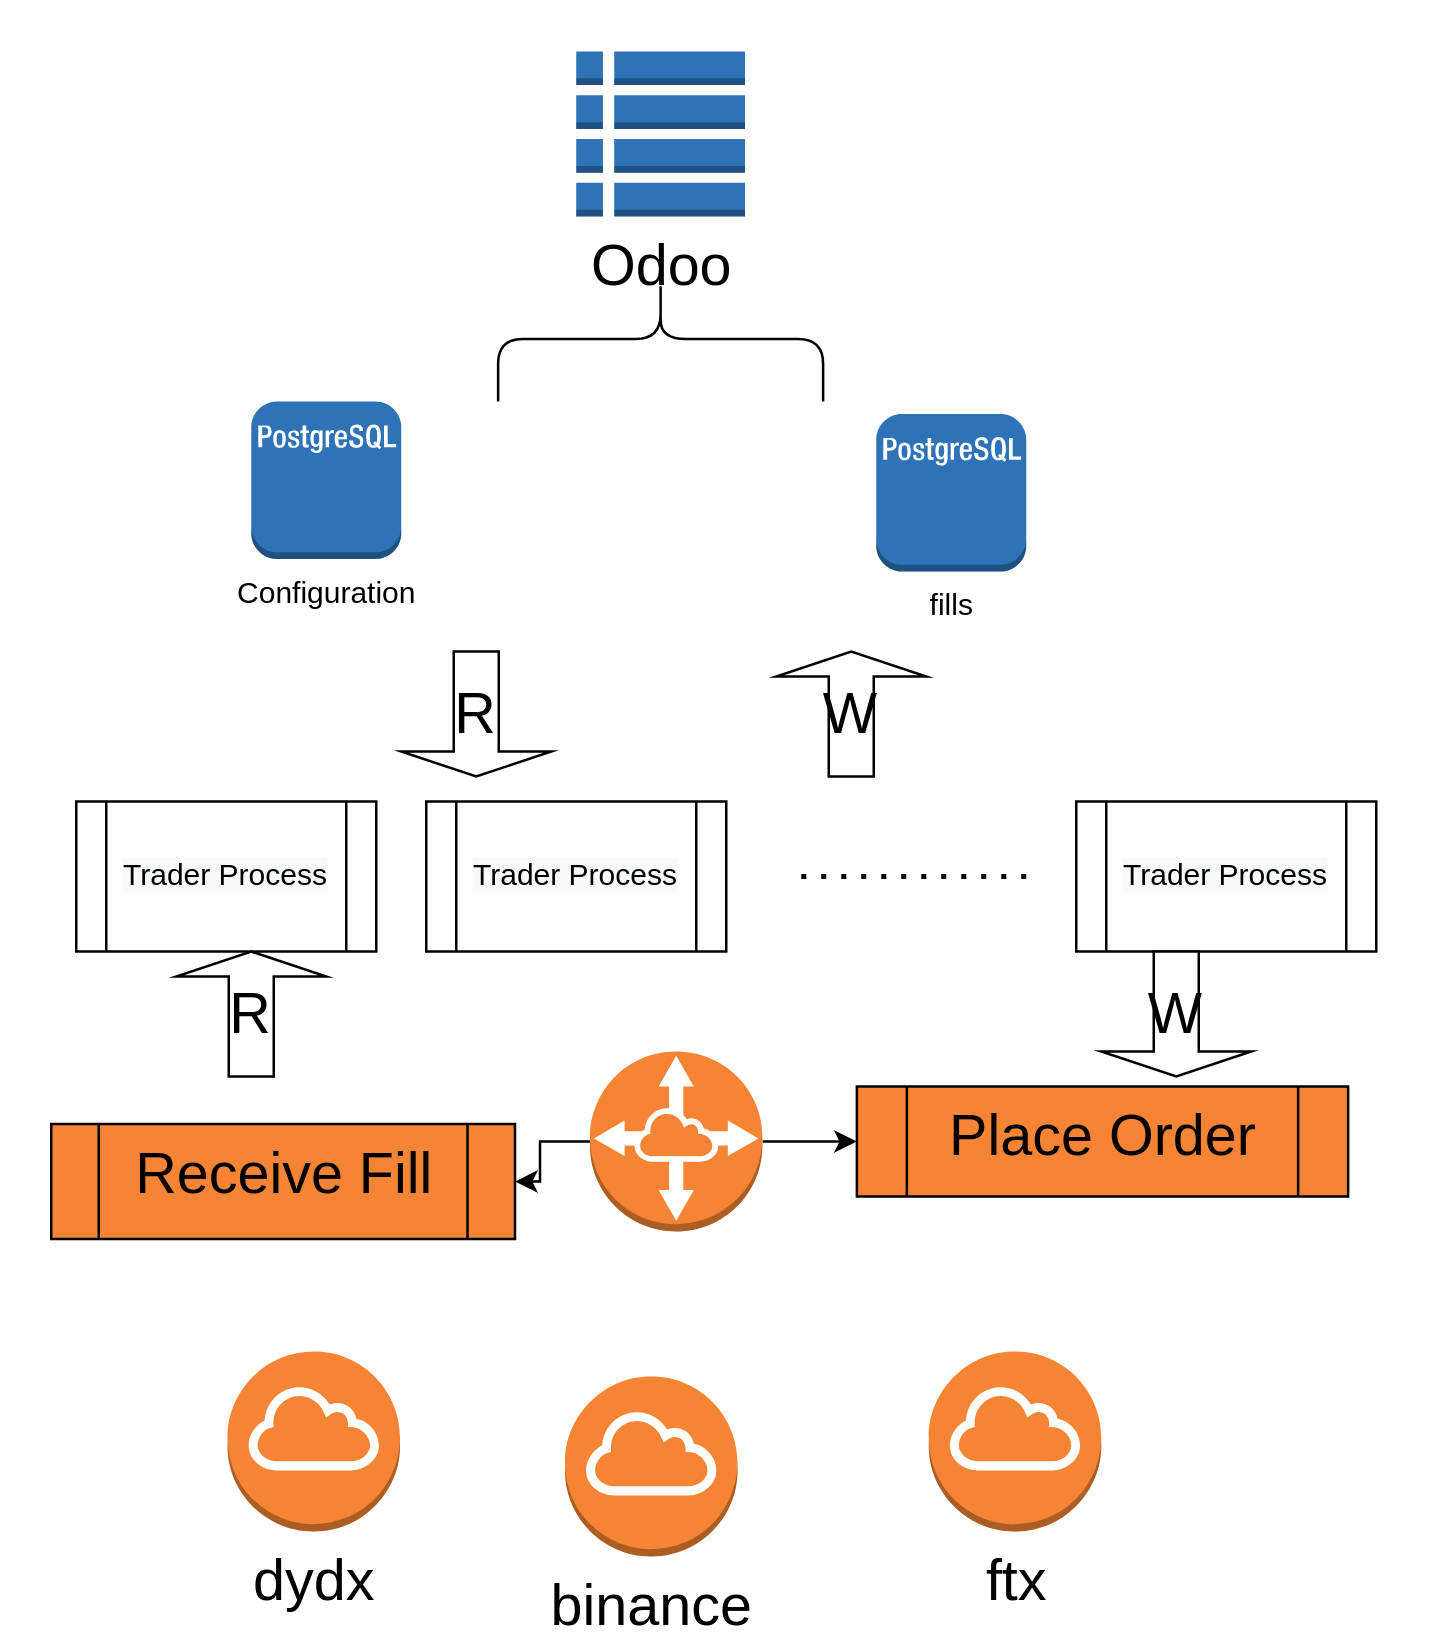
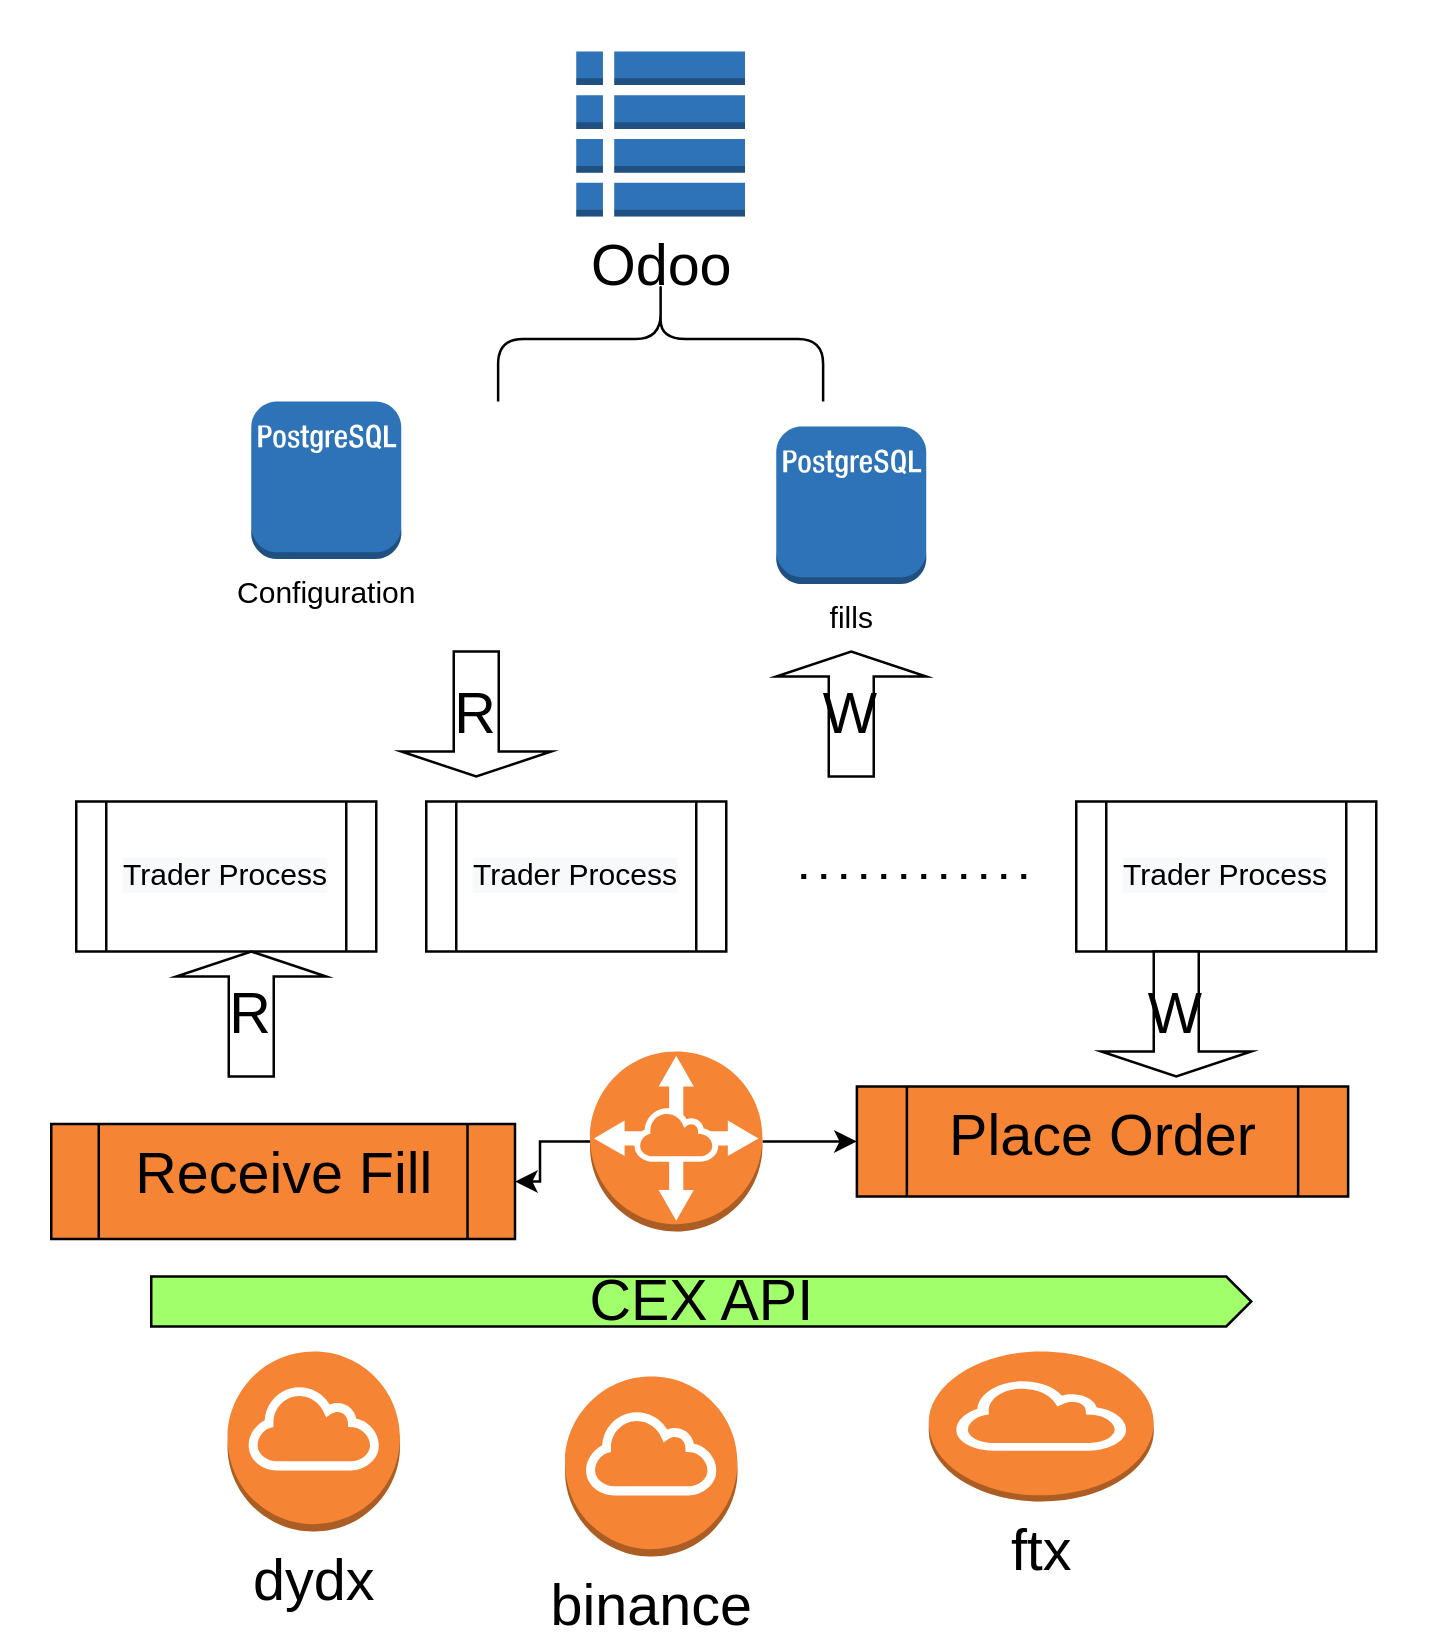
node "fills": moved (951, 493) -> (851, 505)
node "CEX API": added
node "ftx": size 173x180 -> 225x150
